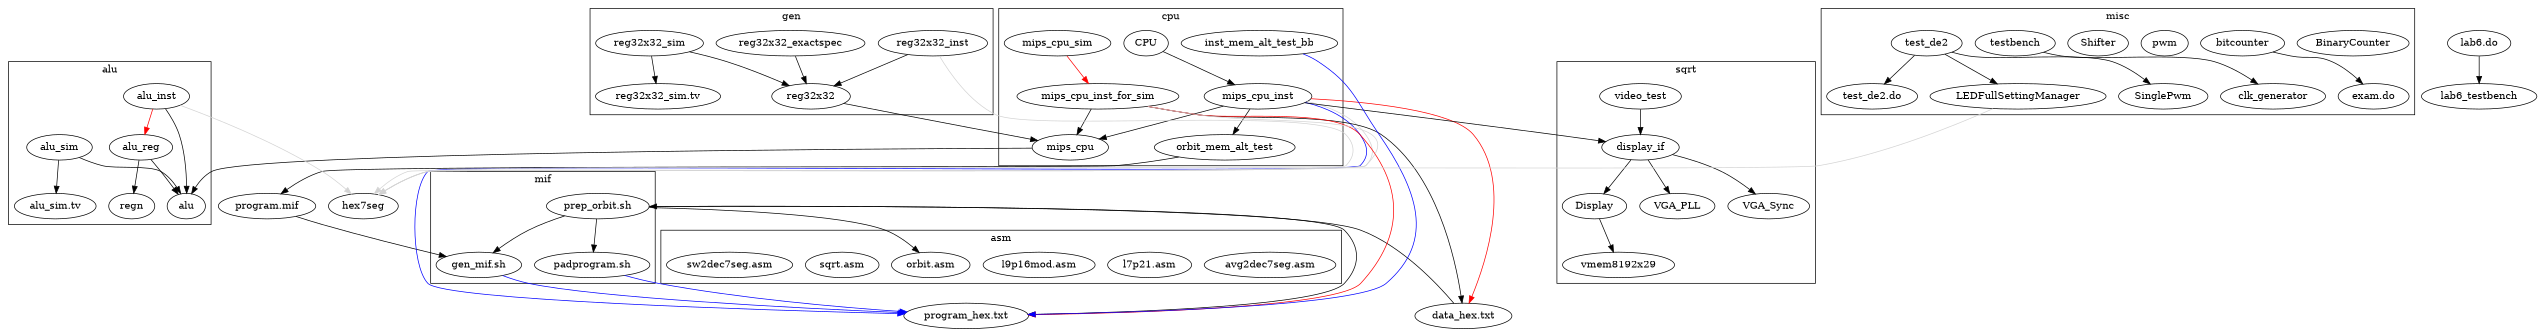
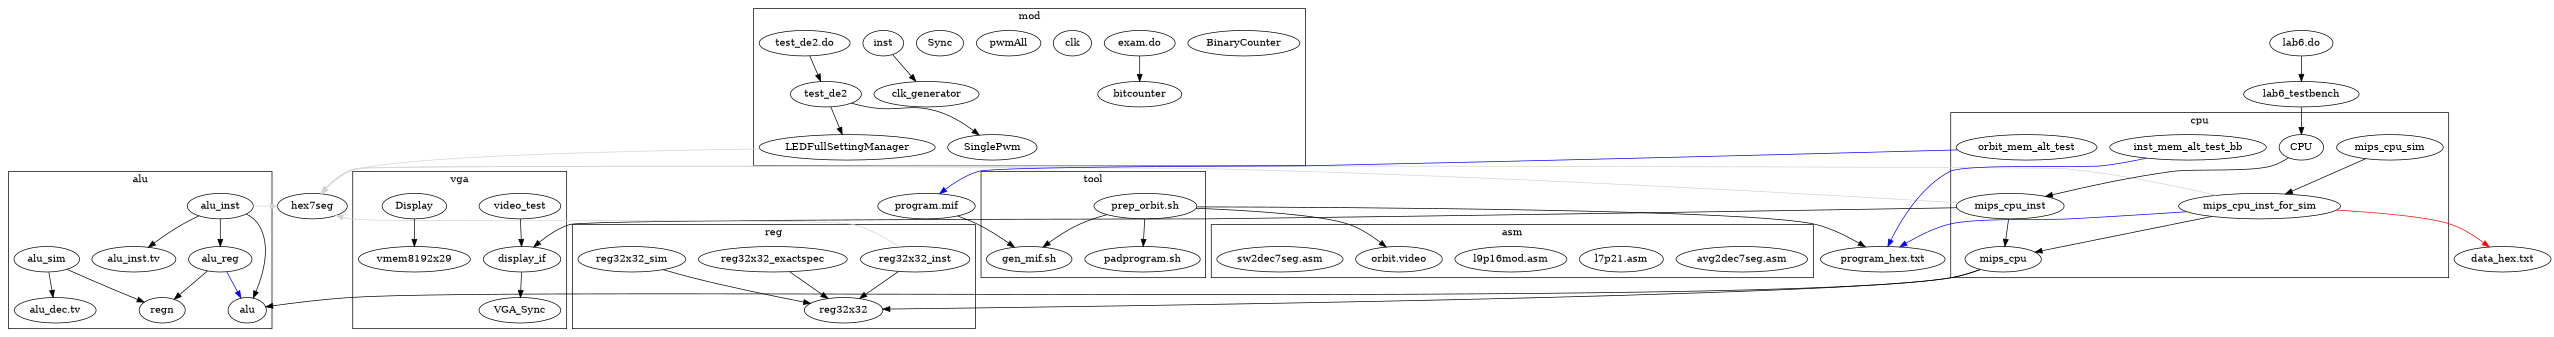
cluster "gen": label "gen" -> "reg"
cluster "misc": label "misc" -> "mod"
node "pwmAll": added
node "testbench": label "testbench" -> "inst"
node "Shifter": label "Shifter" -> "Sync"
node "pwm": label "pwm" -> "clk"
edge "bitcounter" -> "exam.do": reversed
edge "mips_cpu_sim" -> "mips_cpu_inst_for_sim": color red -> black
edge "test_de2" -> "test_de2.do": reversed
cluster "sqrt": label "sqrt" -> "vga"
node "reg32x32_sim.tv": removed
edge "lab6_testbench" -> "CPU": added
edge "alu_inst" -> "alu_reg": color red -> black
edge "mips_cpu_inst" -> "orbit_mem_alt_test": removed
edge "reg32x32" -> "mips_cpu": reversed
edge "mips_cpu_inst_for_sim" -> "data_hex.txt": color black -> red
edge "mips_cpu_inst" -> "data_hex.txt": removed
edge "alu_sim" -> "alu": now "alu_sim" -> "regn"
edge "orbit_mem_alt_test" -> "program.mif": color black -> blue
edge "alu_reg" -> "alu": color black -> blue
edge "display_if" -> "Display": removed
cluster "mif": label "mif" -> "tool"
edge "mips_cpu_inst" -> "program_hex.txt": removed
node "alu_sim.tv": label "alu_sim.tv" -> "alu_dec.tv"
node "VGA_PLL": removed
edge "data_hex.txt" -> "prep_orbit.sh": removed
node "alu_inst.tv": added
edge "mips_cpu_inst_for_sim" -> "program_hex.txt": color red -> blue
node "sqrt.asm": removed
node "orbit.asm": label "orbit.asm" -> "orbit.video"
edge "padprogram.sh" -> "program_hex.txt": removed
edge "gen_mif.sh" -> "program_hex.txt": removed
